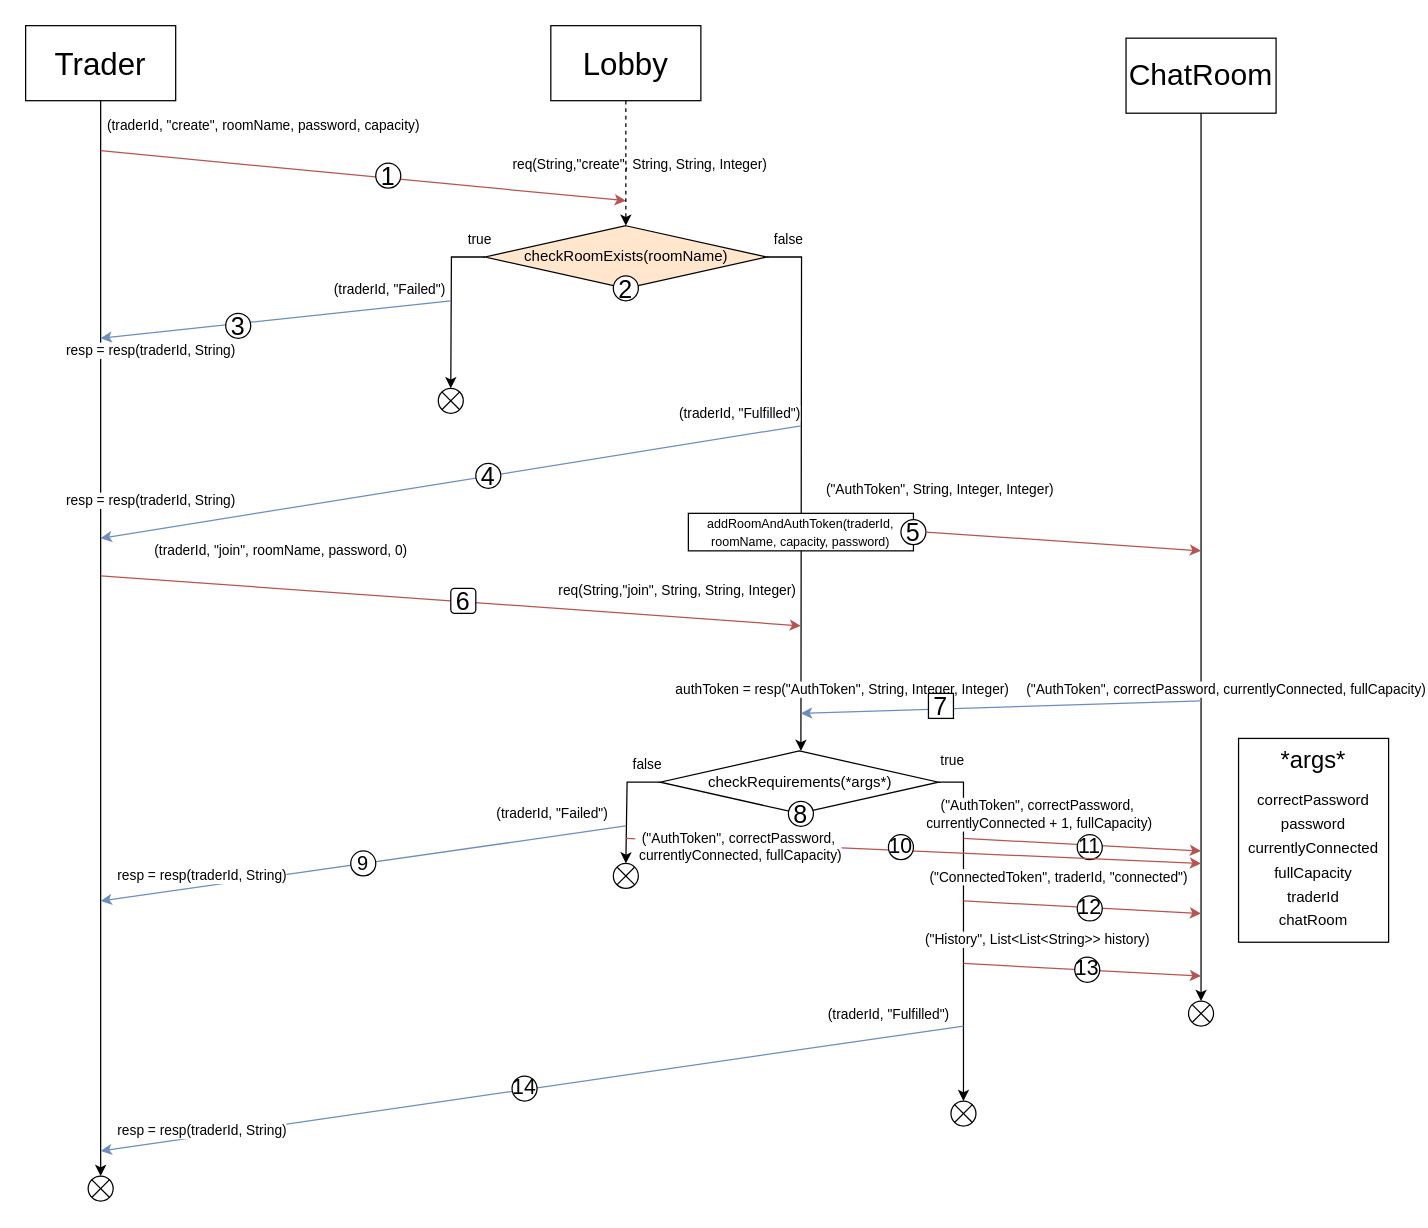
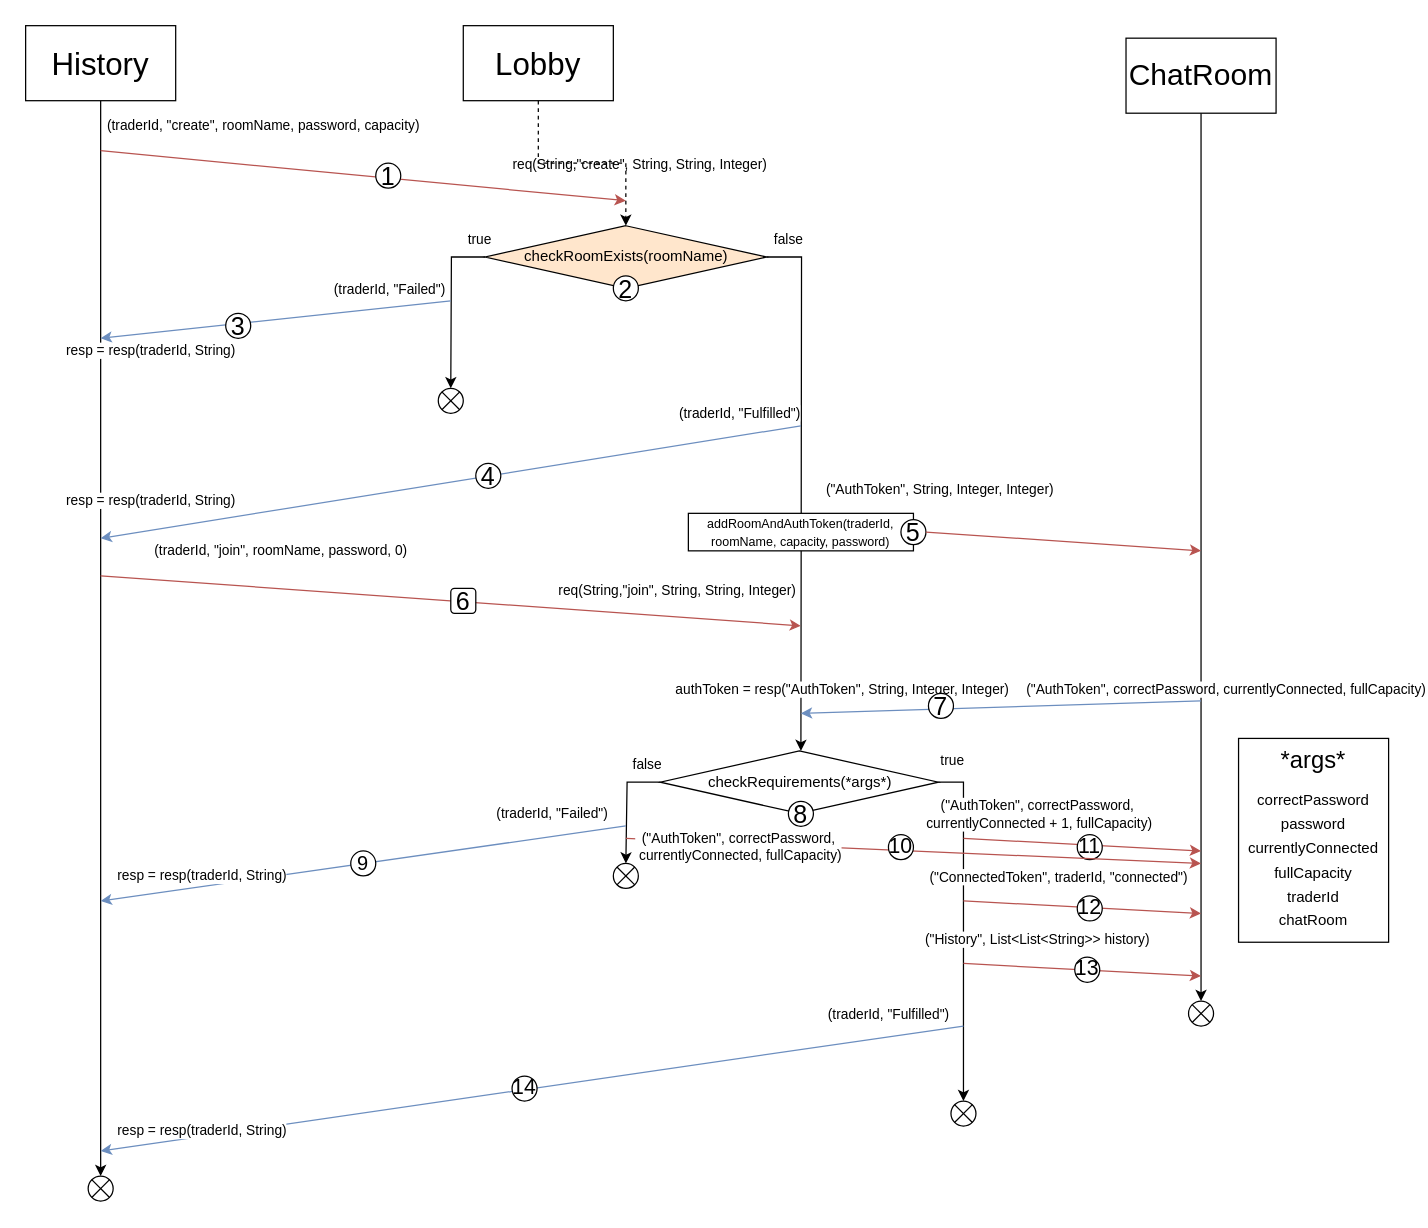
node "Trader": label "Trader" -> "History"
node "Lobby": moved (626, 63) -> (538, 63)
node "7": shape rectangle -> ellipse
